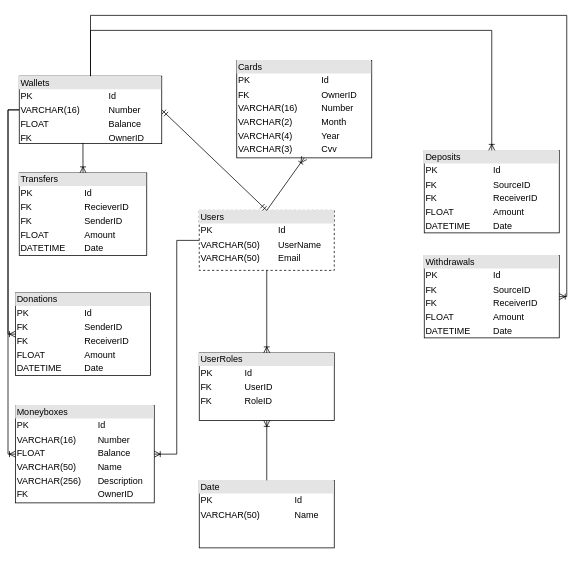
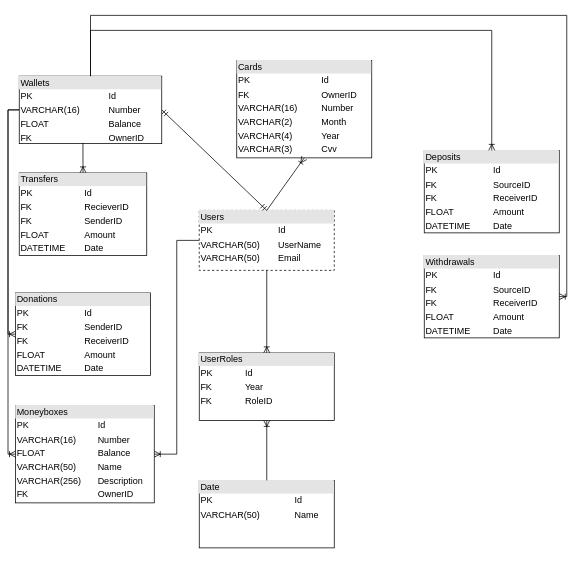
node "UserRoles PK Id FK UserID FK RoleID": label "UserRoles PK Id FK UserID FK RoleID" -> "UserRoles PK Id FK Year FK RoleID"
